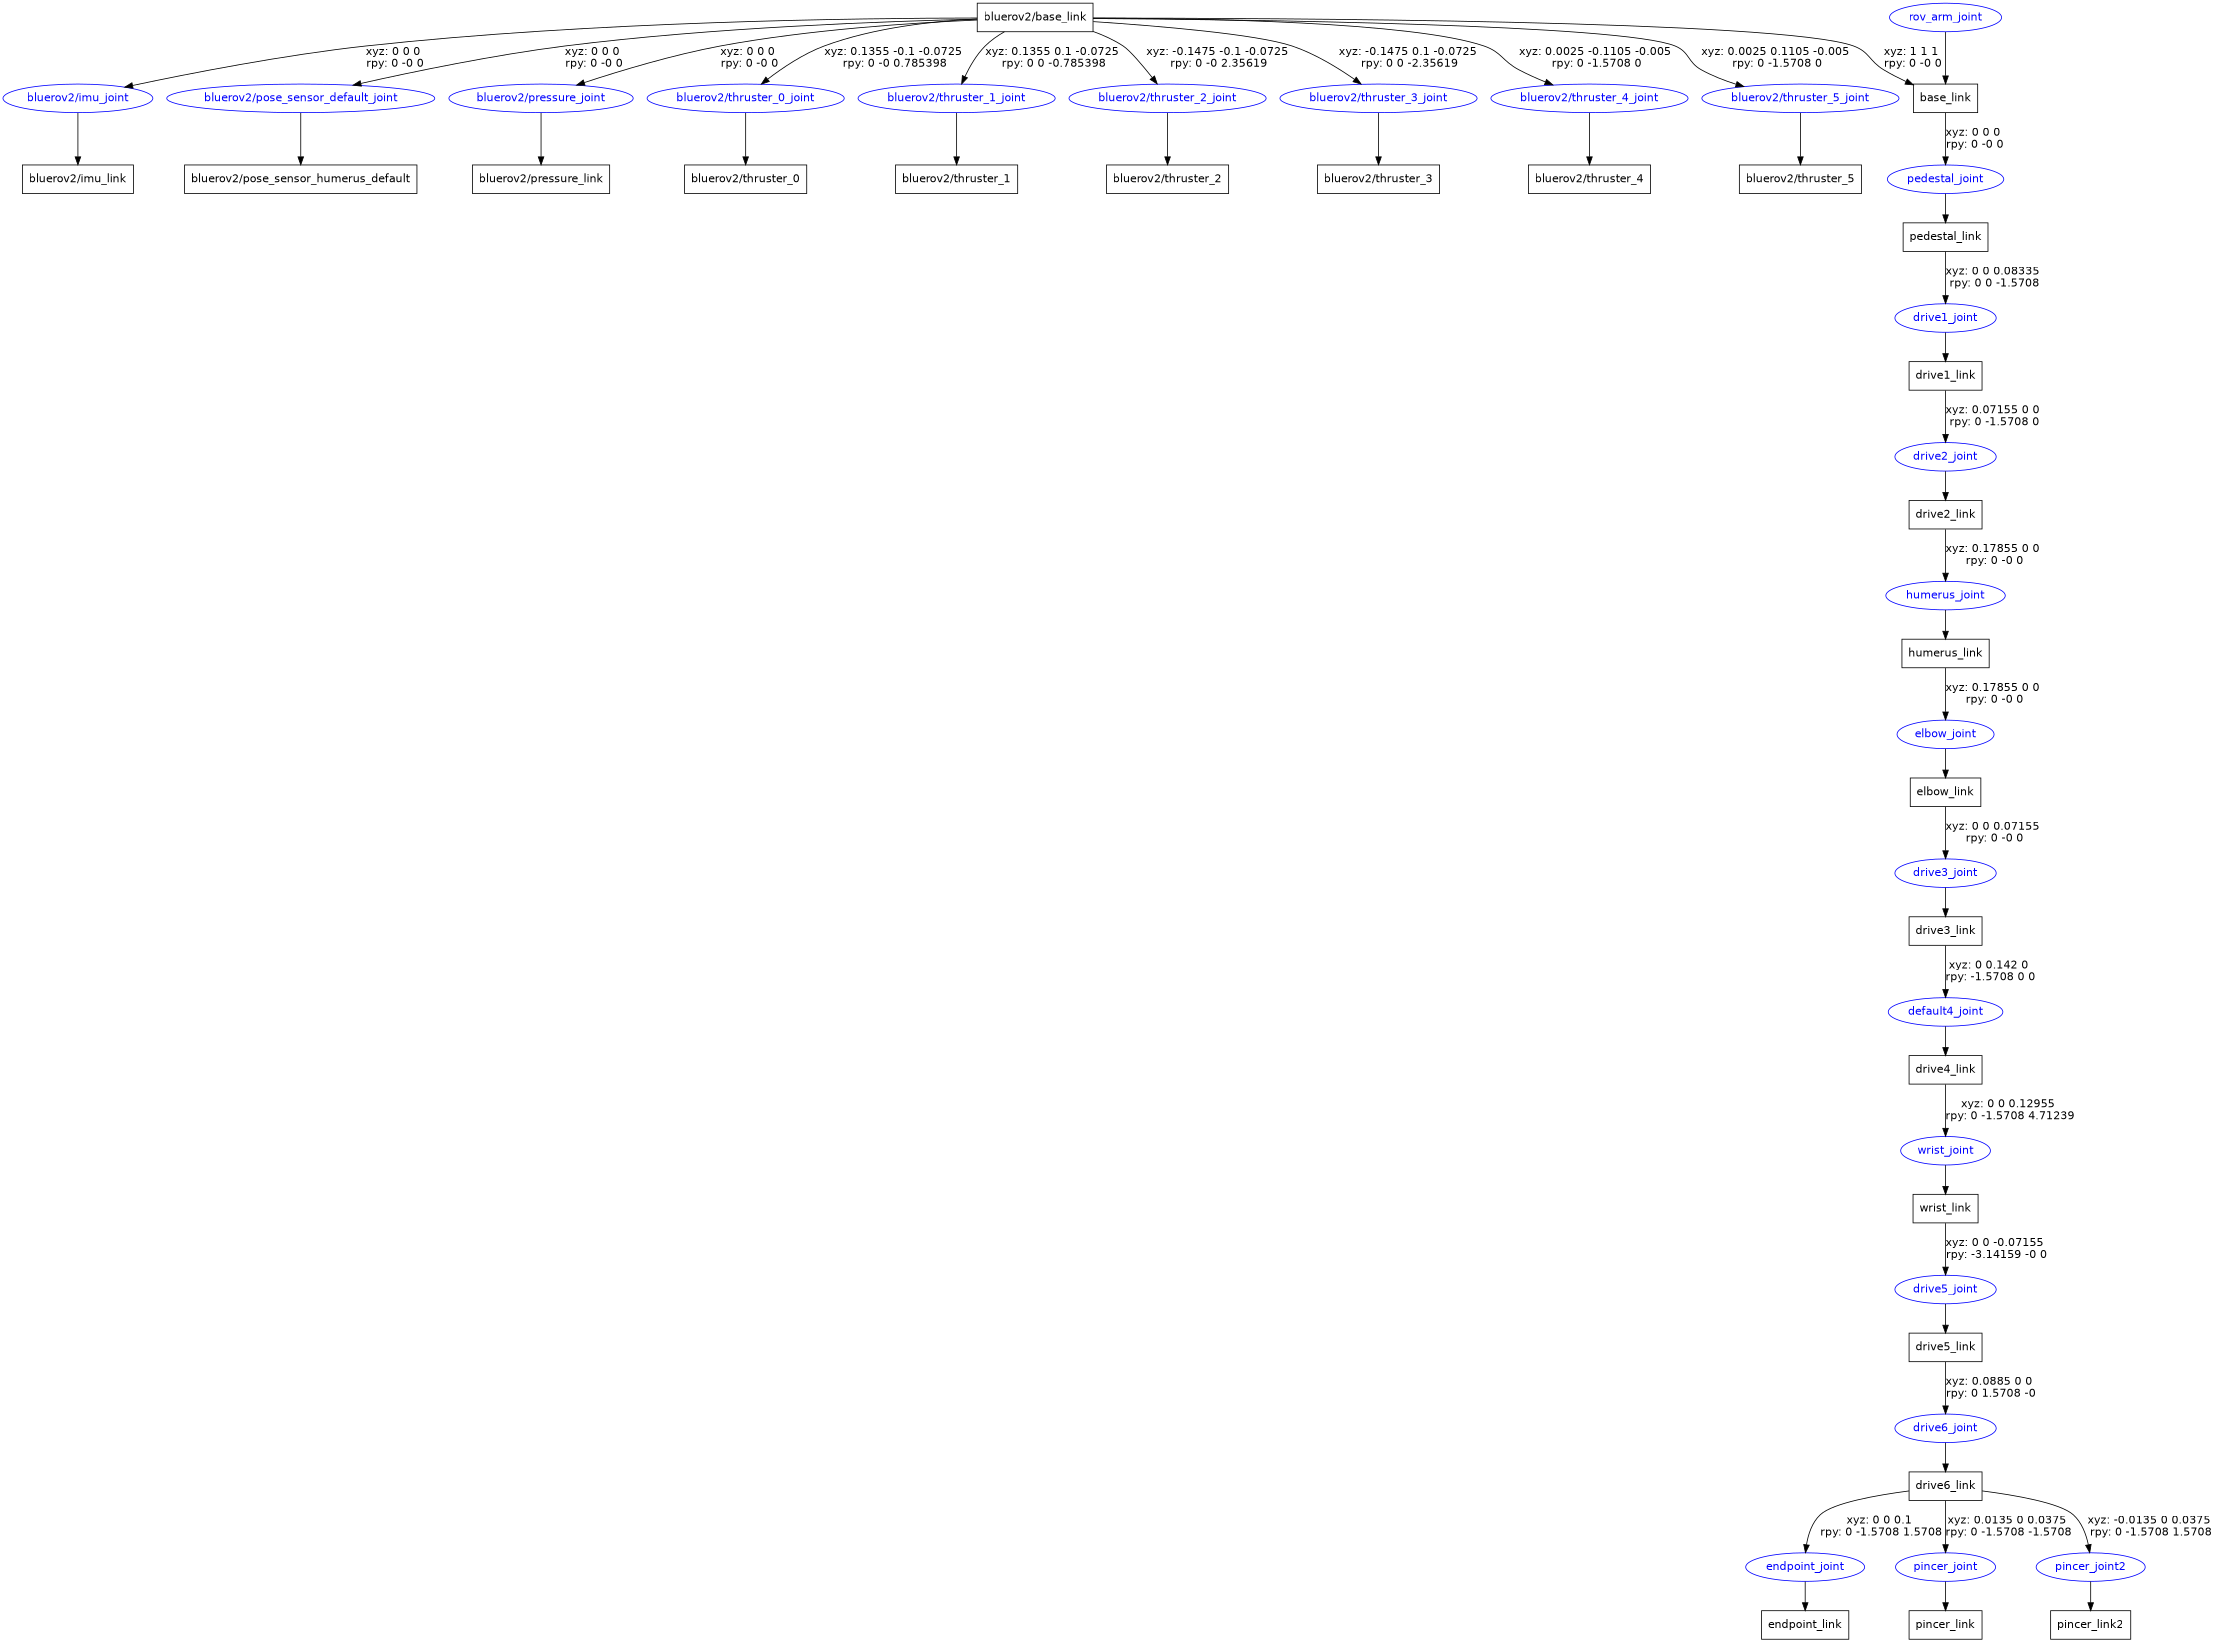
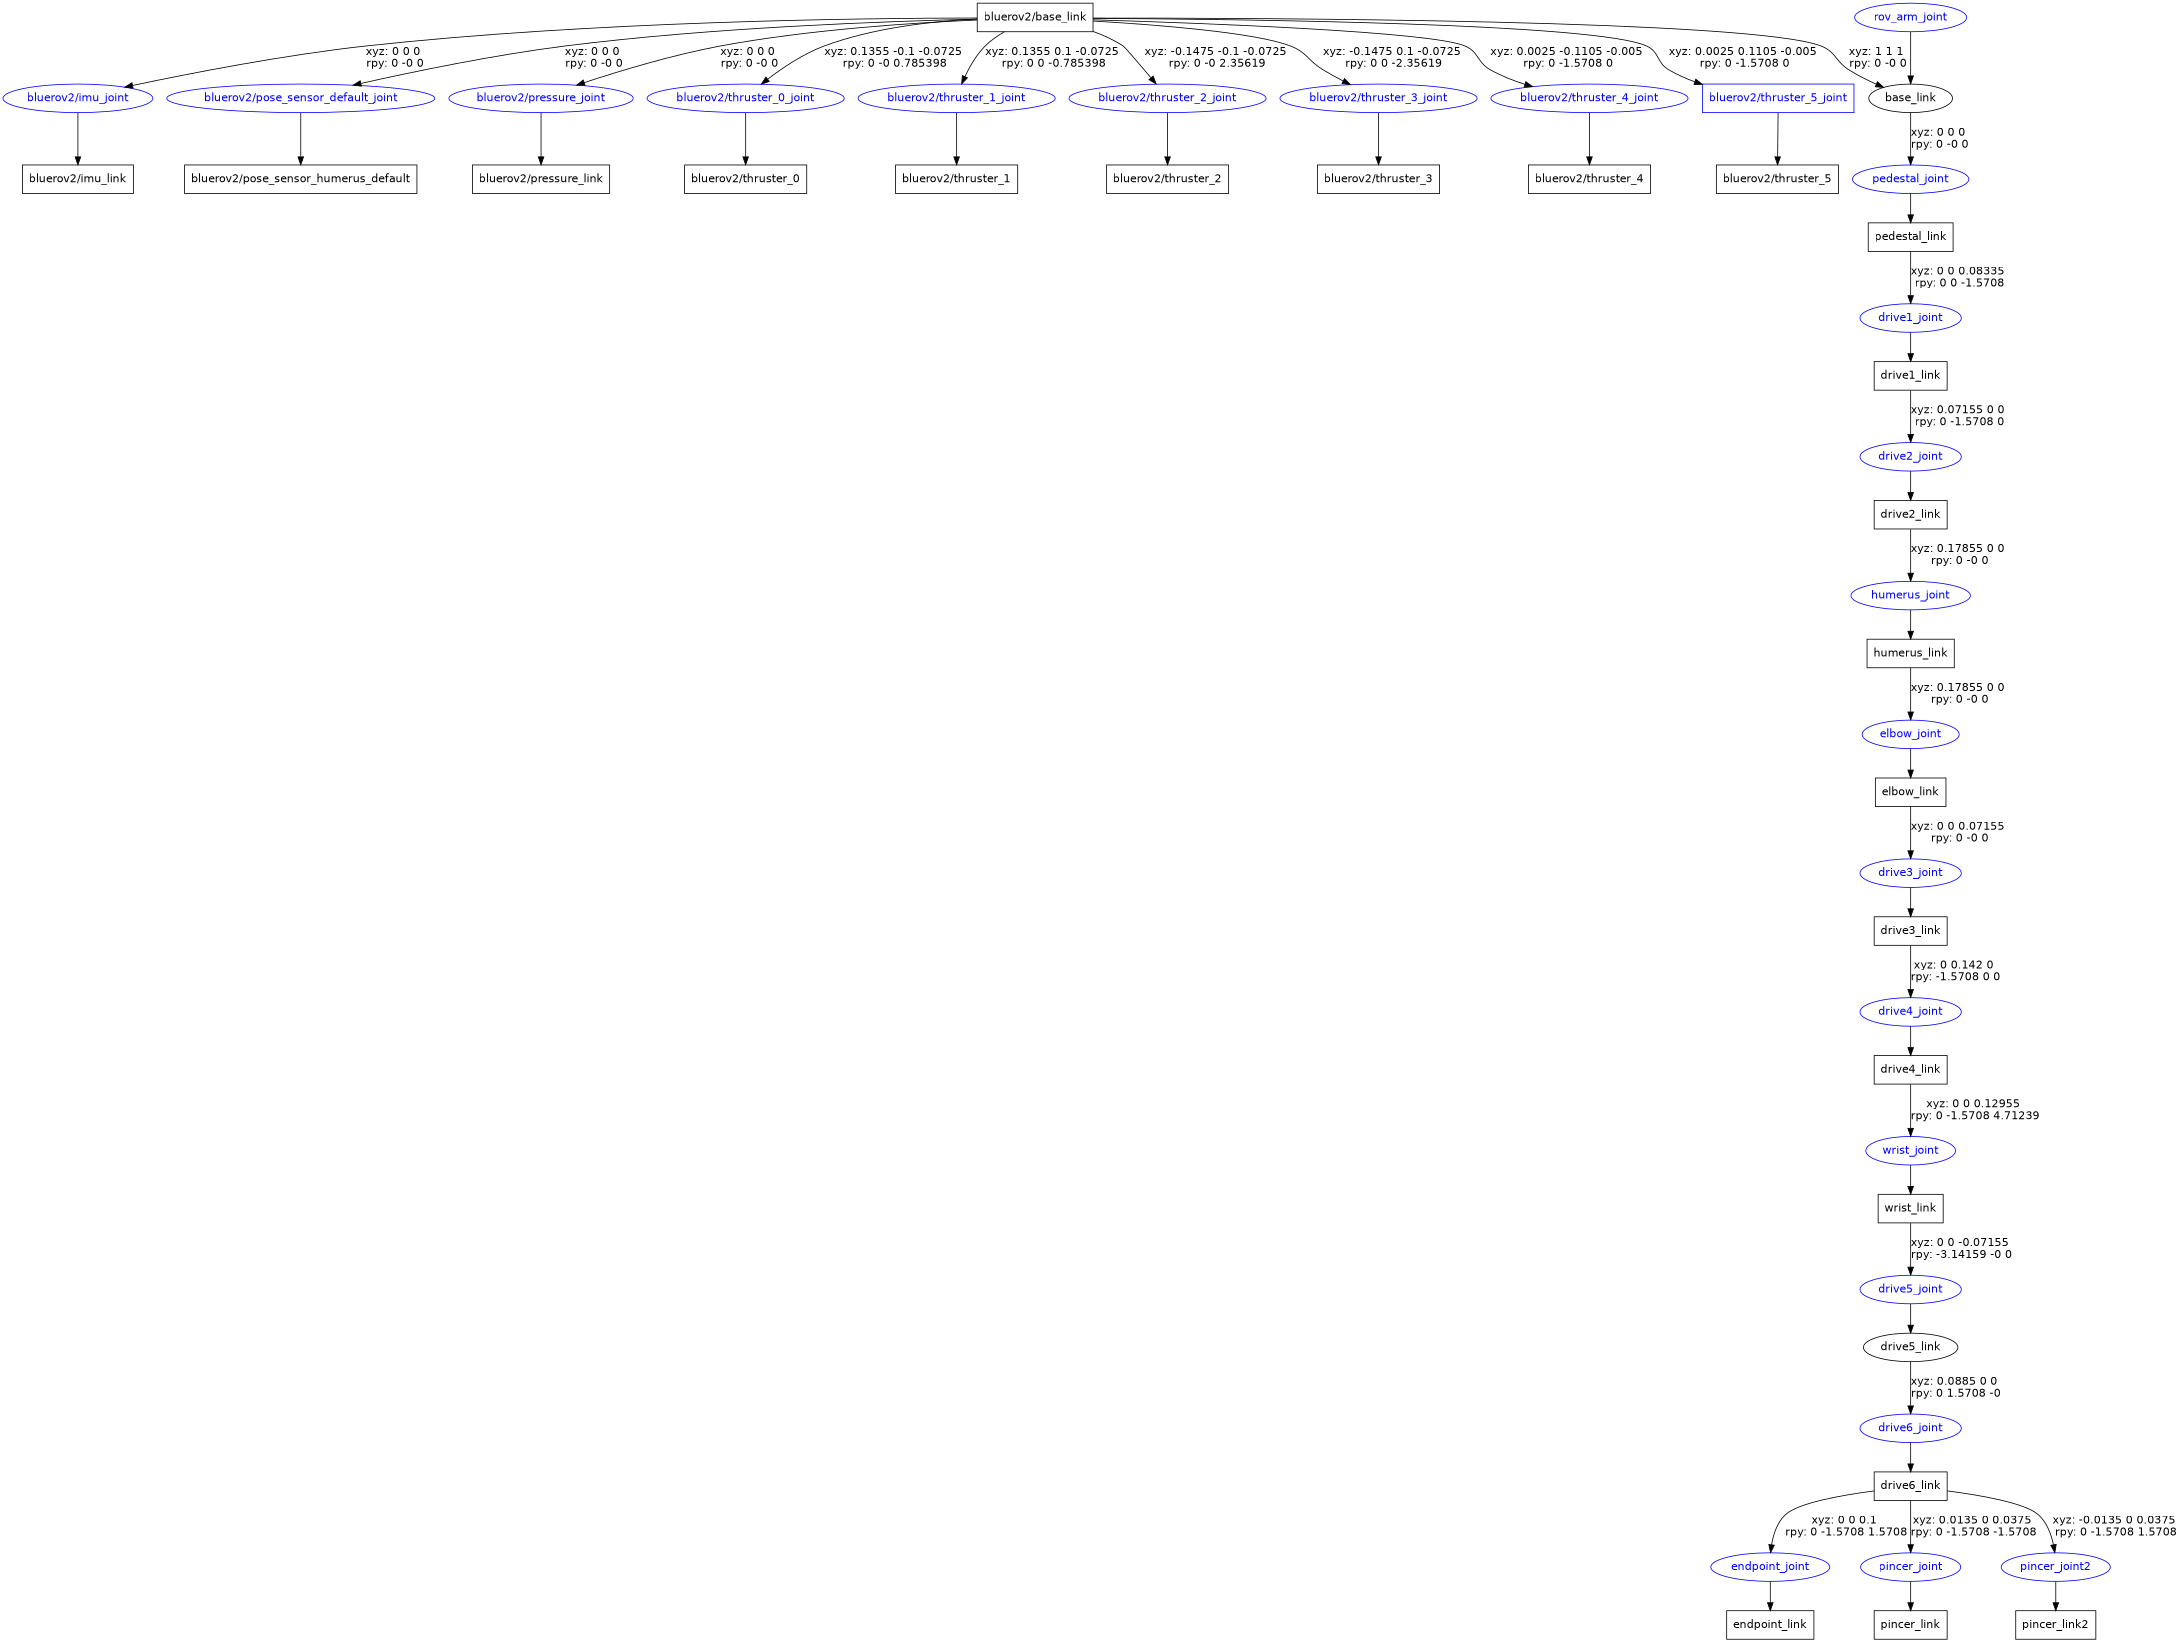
node "bluerov2/thruster_5_joint": shape ellipse -> box
node "base_link": shape box -> ellipse
node "default4_joint": label "default4_joint" -> "drive4_joint"
node "drive5_link": shape box -> ellipse
